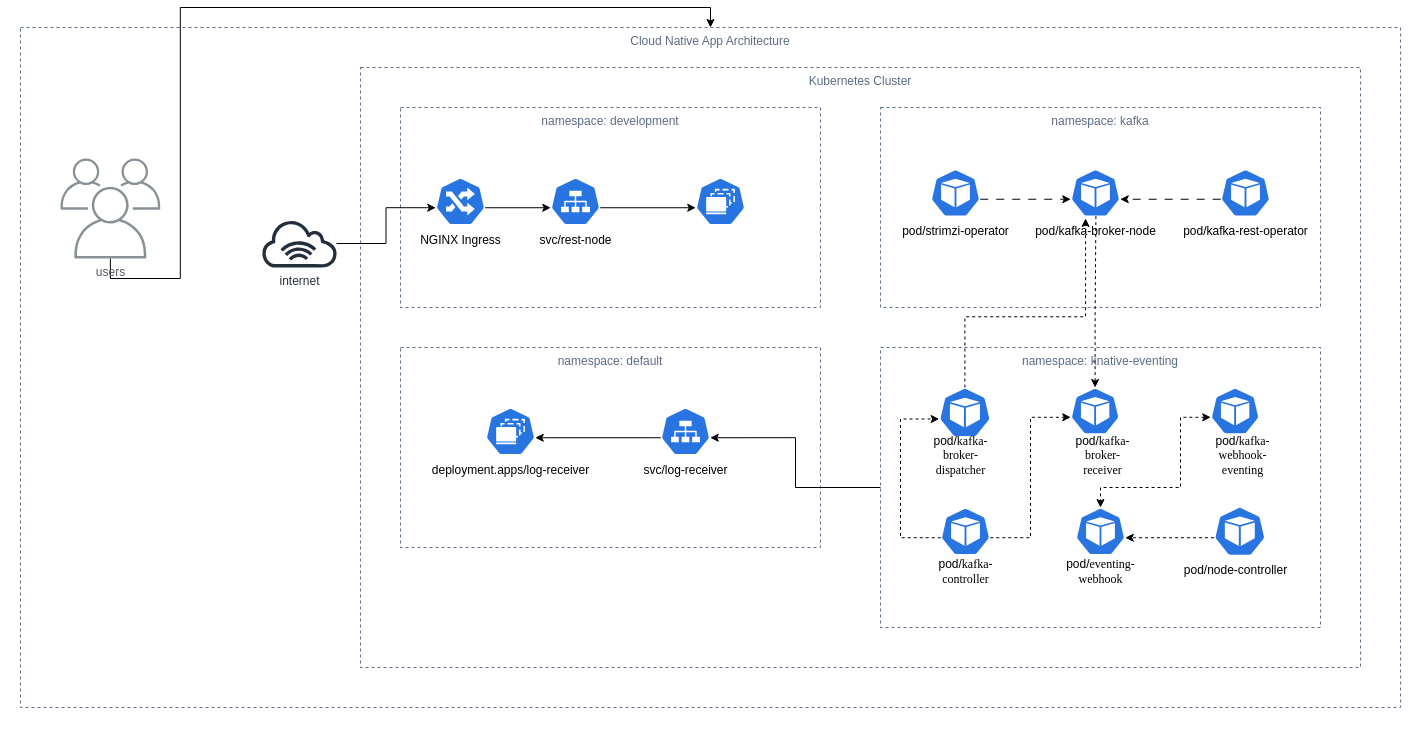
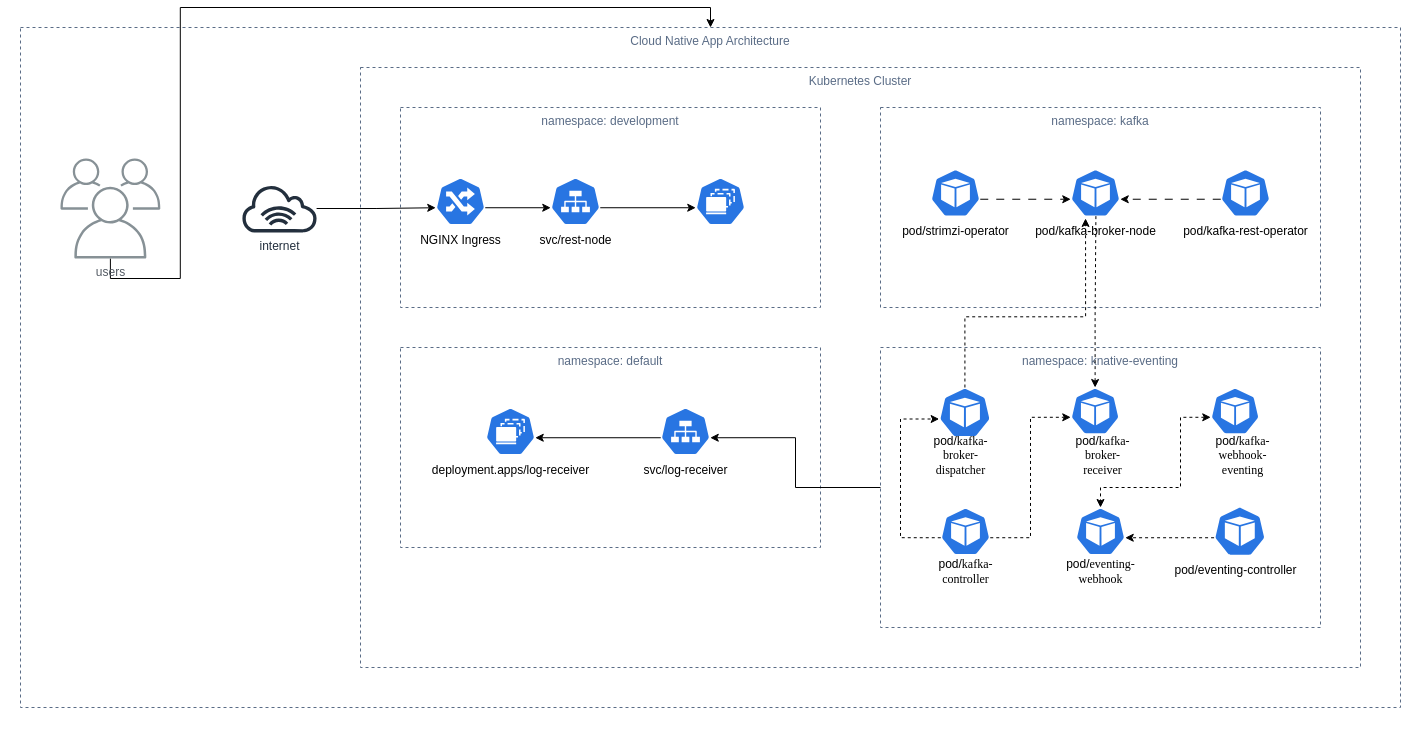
node "internet": moved (300, 244) -> (280, 209)
node "pod/node-controller": label "pod/node-controller" -> "pod/eventing-controller"
